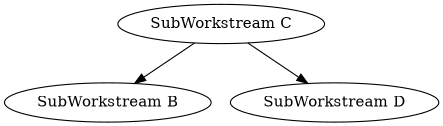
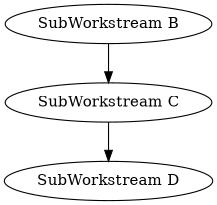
edge "SubWorkstream C" -> "SubWorkstream B": reversed
